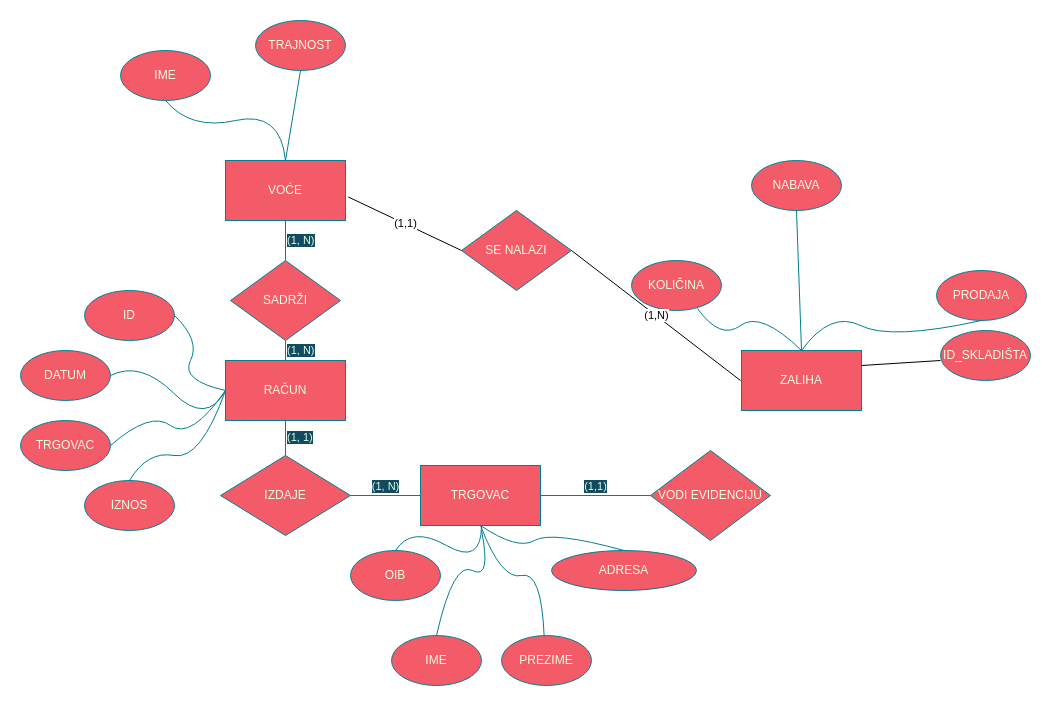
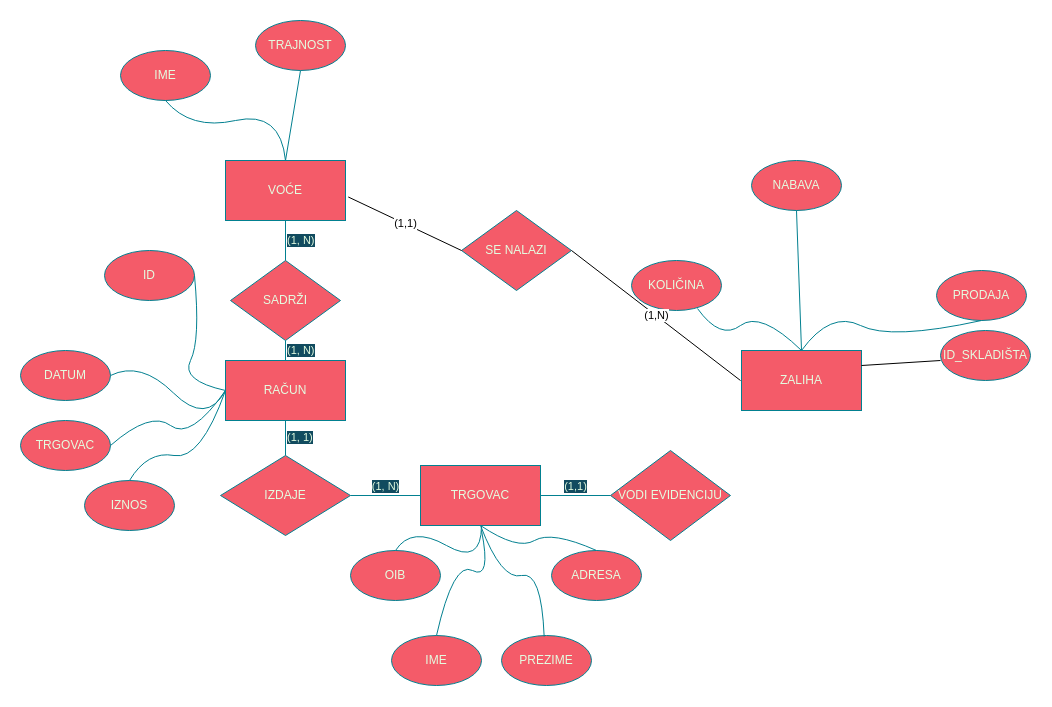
node "ID": moved (130, 316) -> (150, 276)
node "VODI EVIDENCIJU": moved (711, 496) -> (671, 496)
node "ADRESA": size 145x40 -> 90x50
